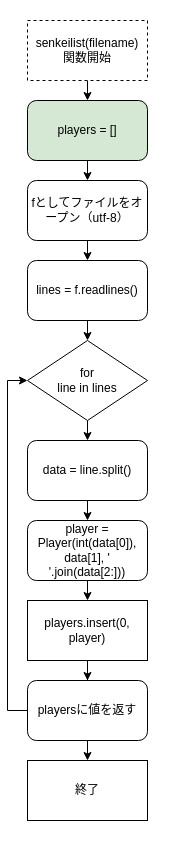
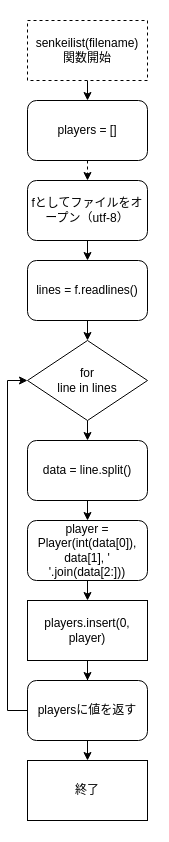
node "players = []": fillcolor #d5e8d4 -> #ffffff
edge "players = []" -> "fとしてファイルをオープン（utf-8）": style solid -> dashed
